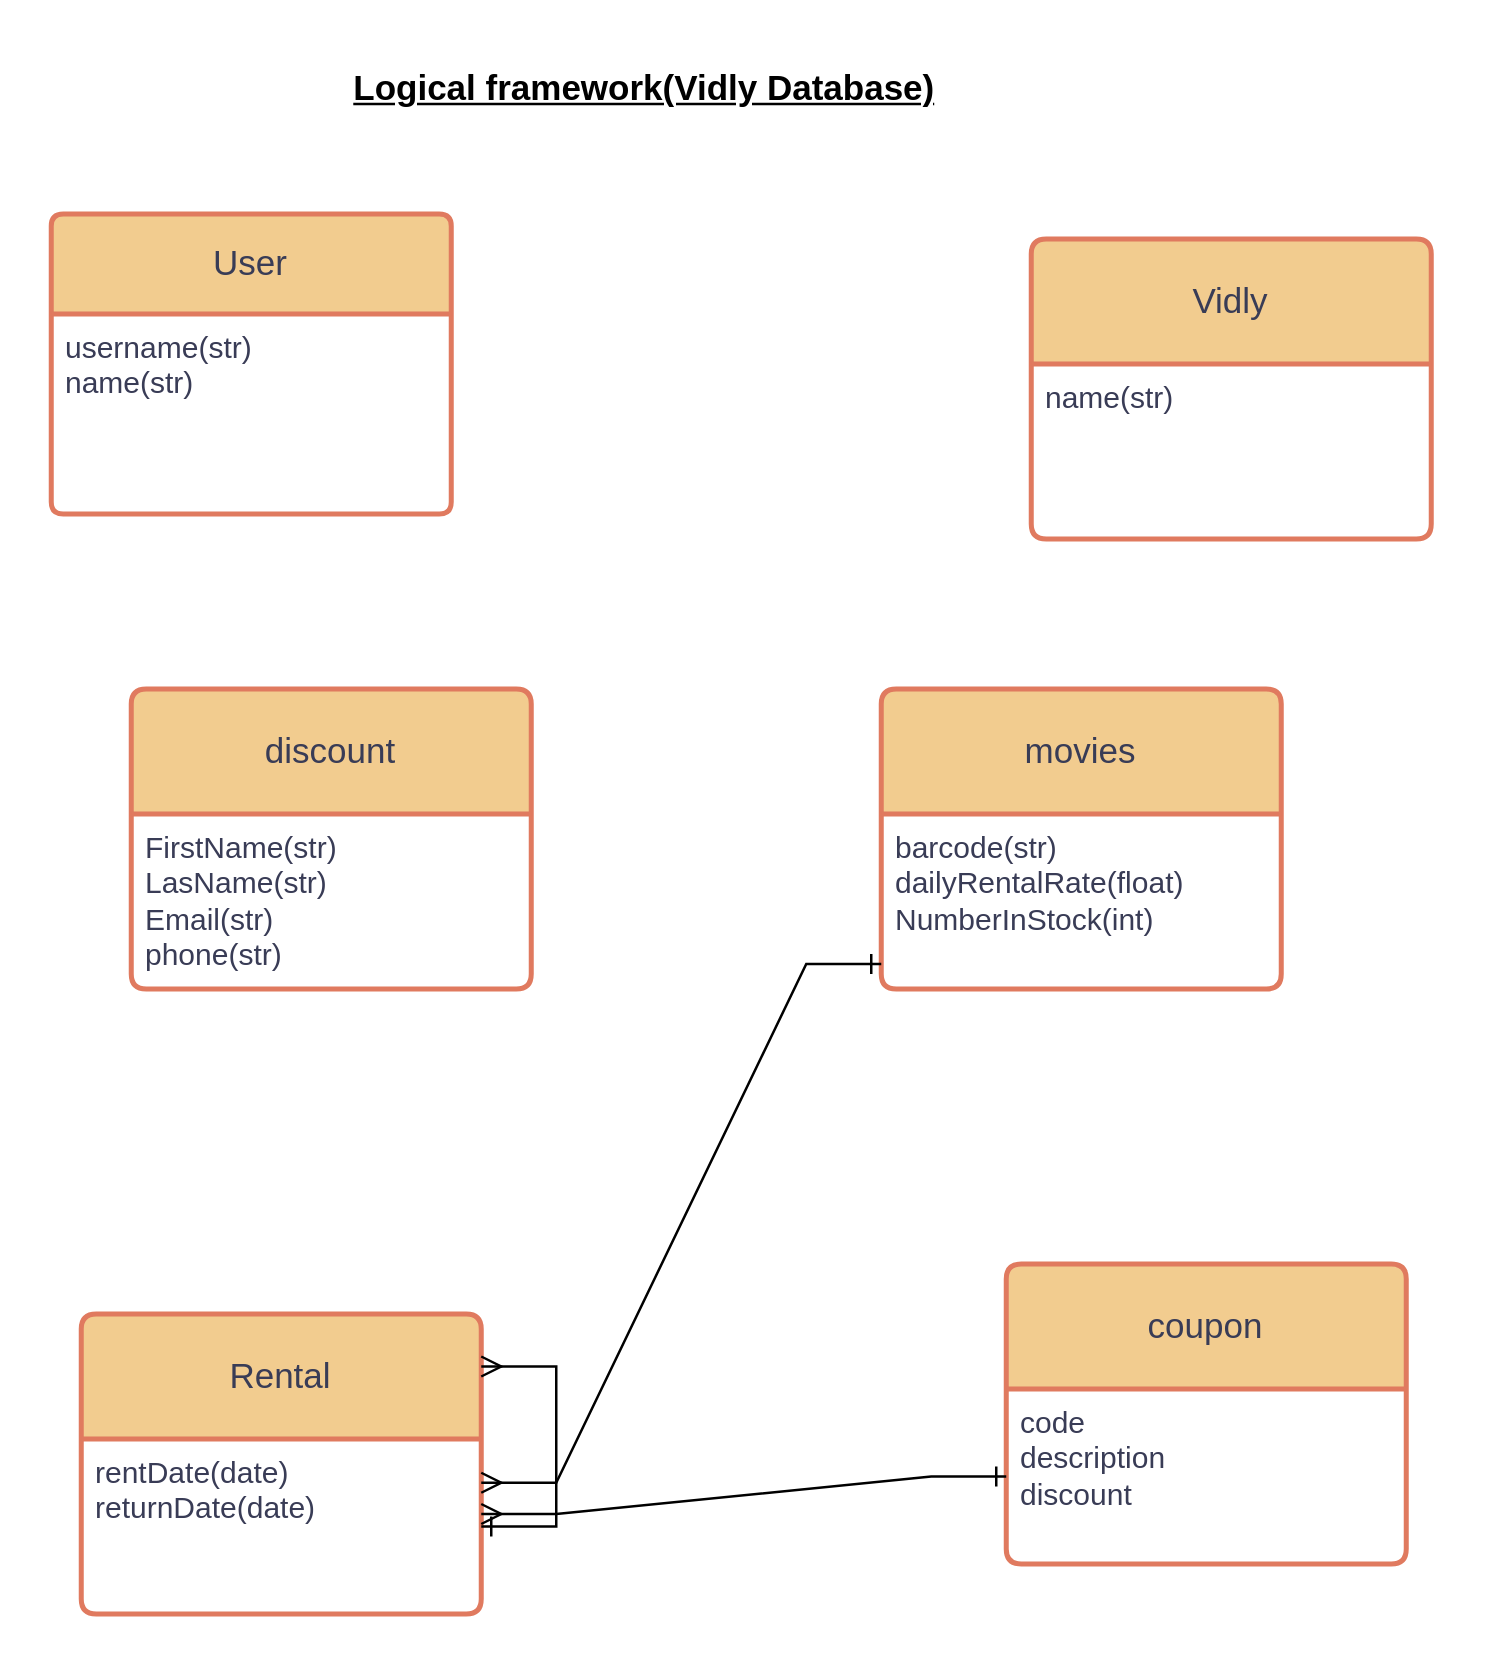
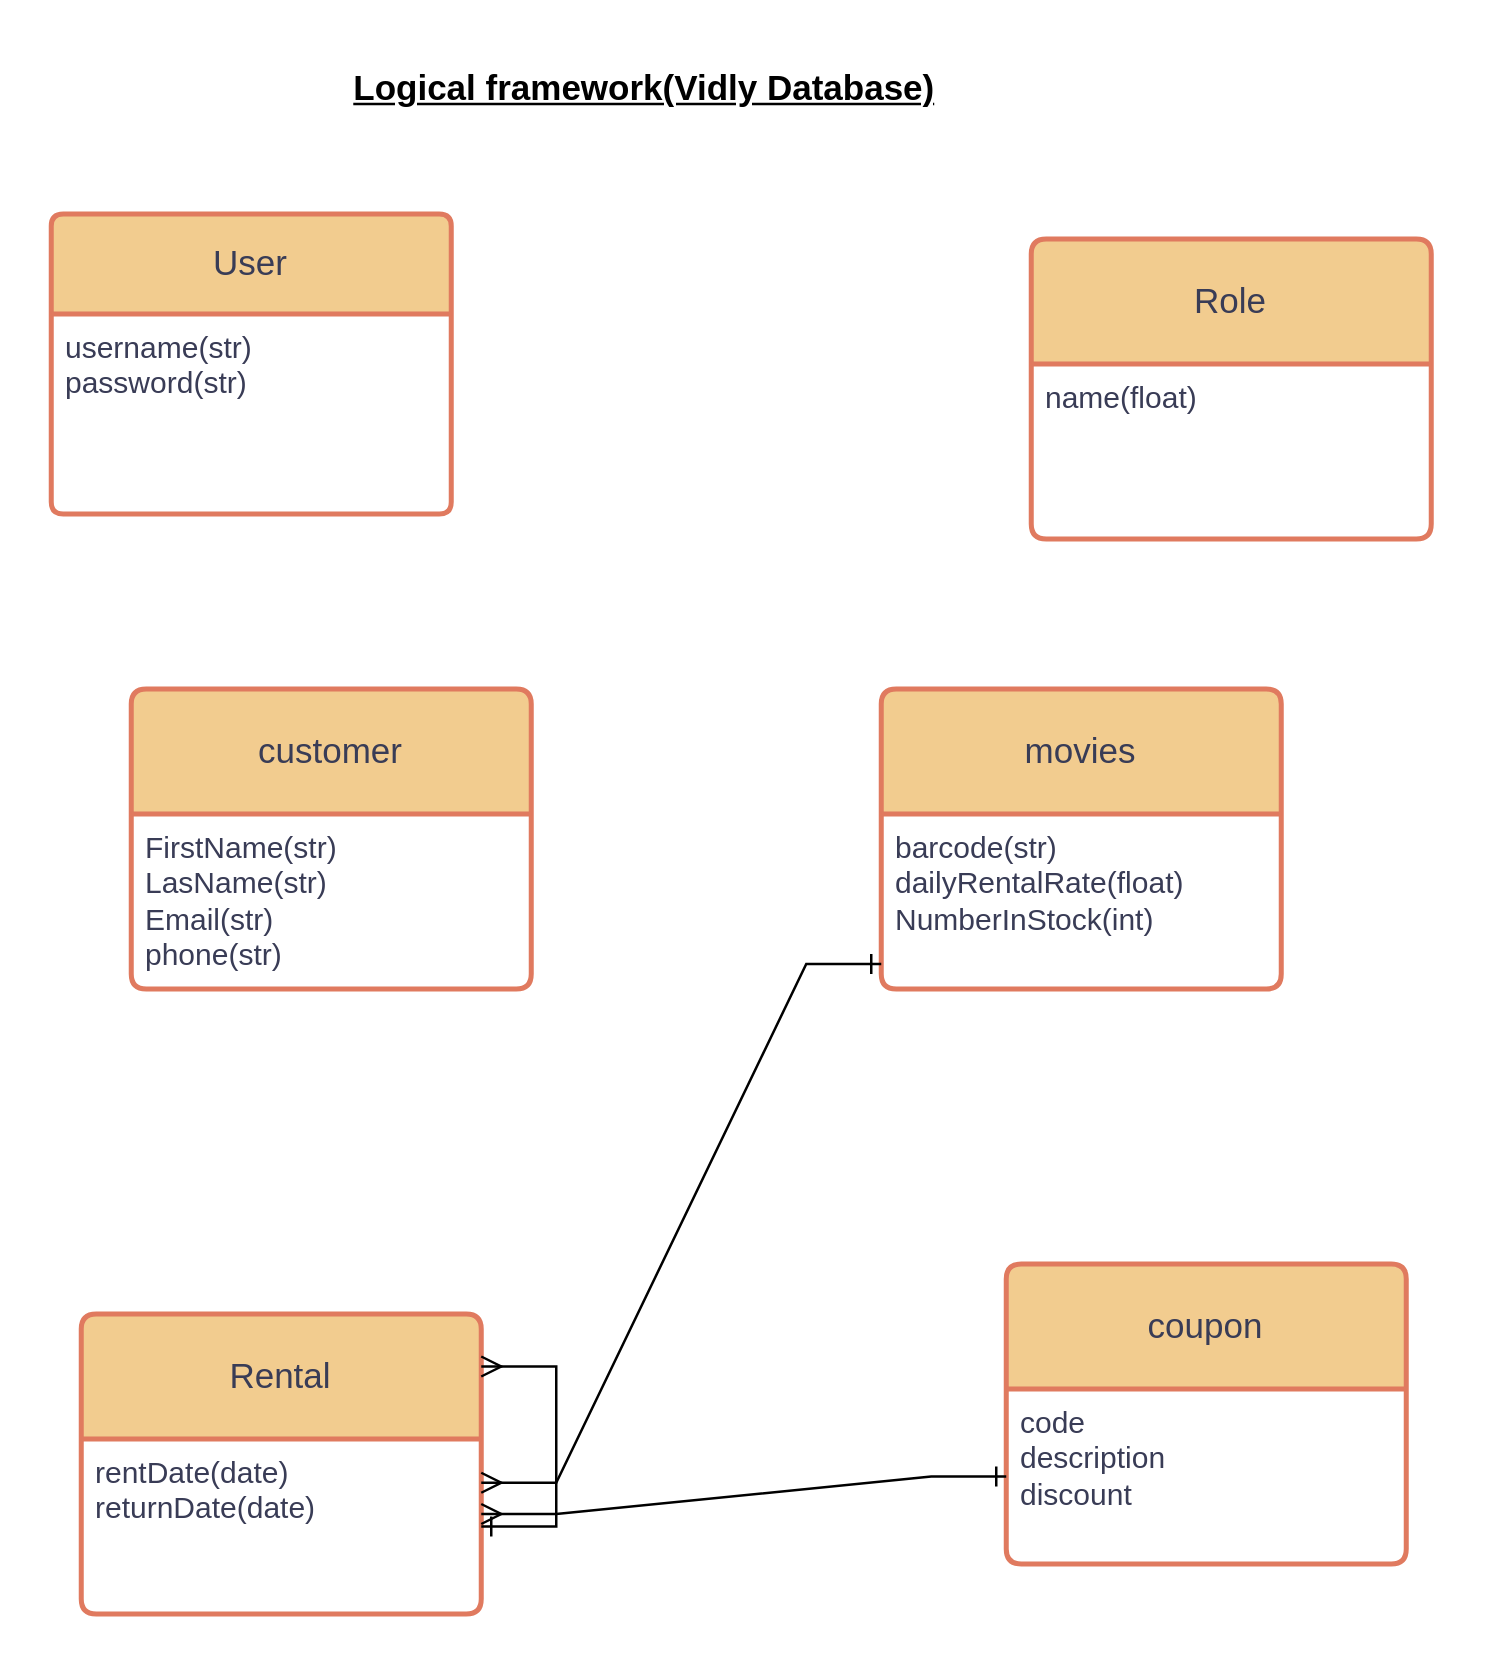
node "Vidly": label "Vidly" -> "Role"
node "username(str) name(str)": label "username(str) name(str)" -> "username(str) password(str)"
node "name(str)": label "name(str)" -> "name(float)"
node "discount": label "discount" -> "customer"
